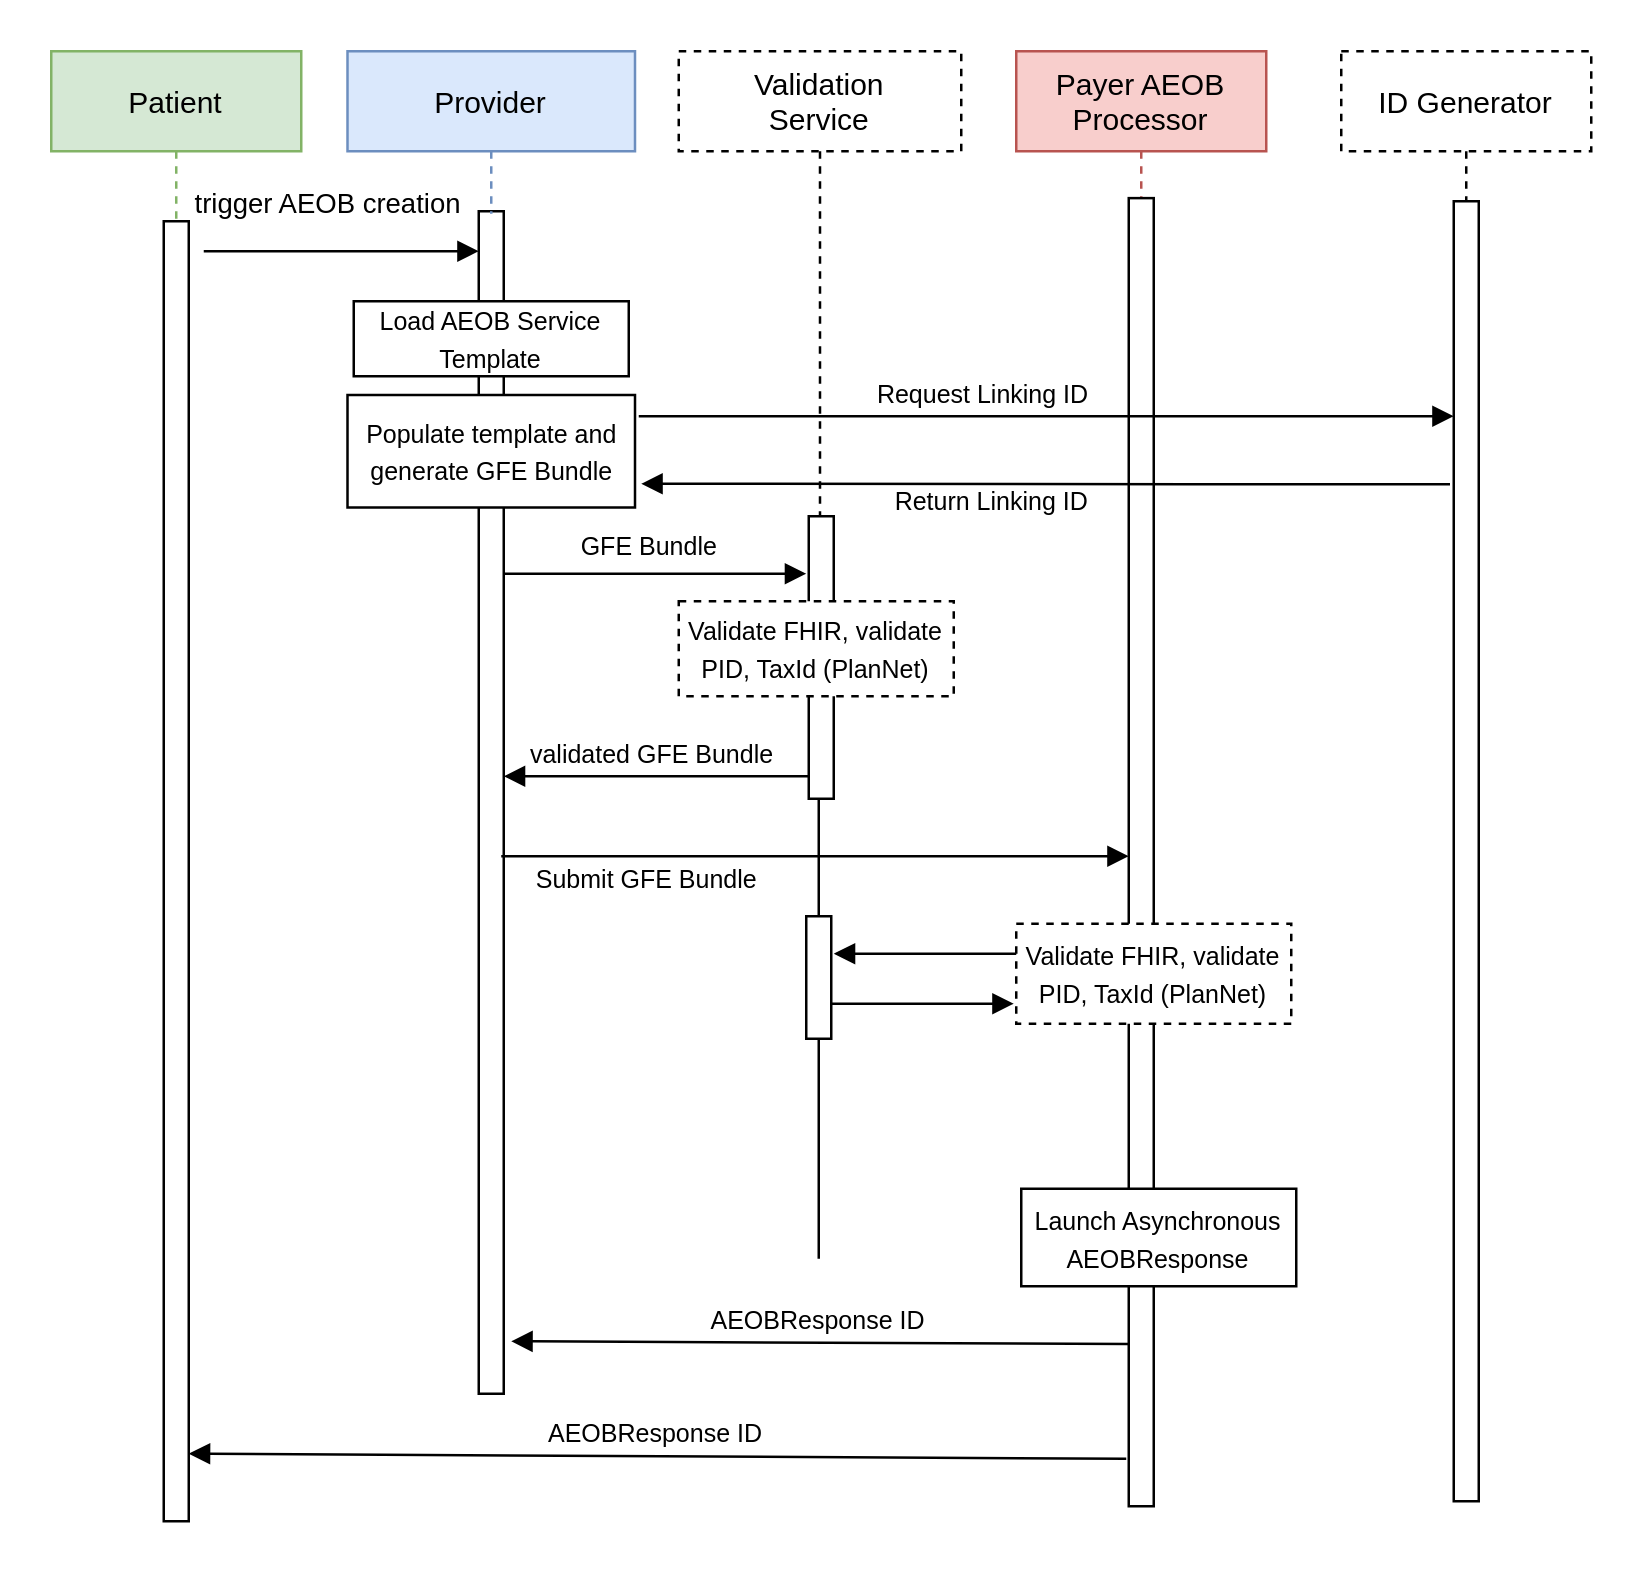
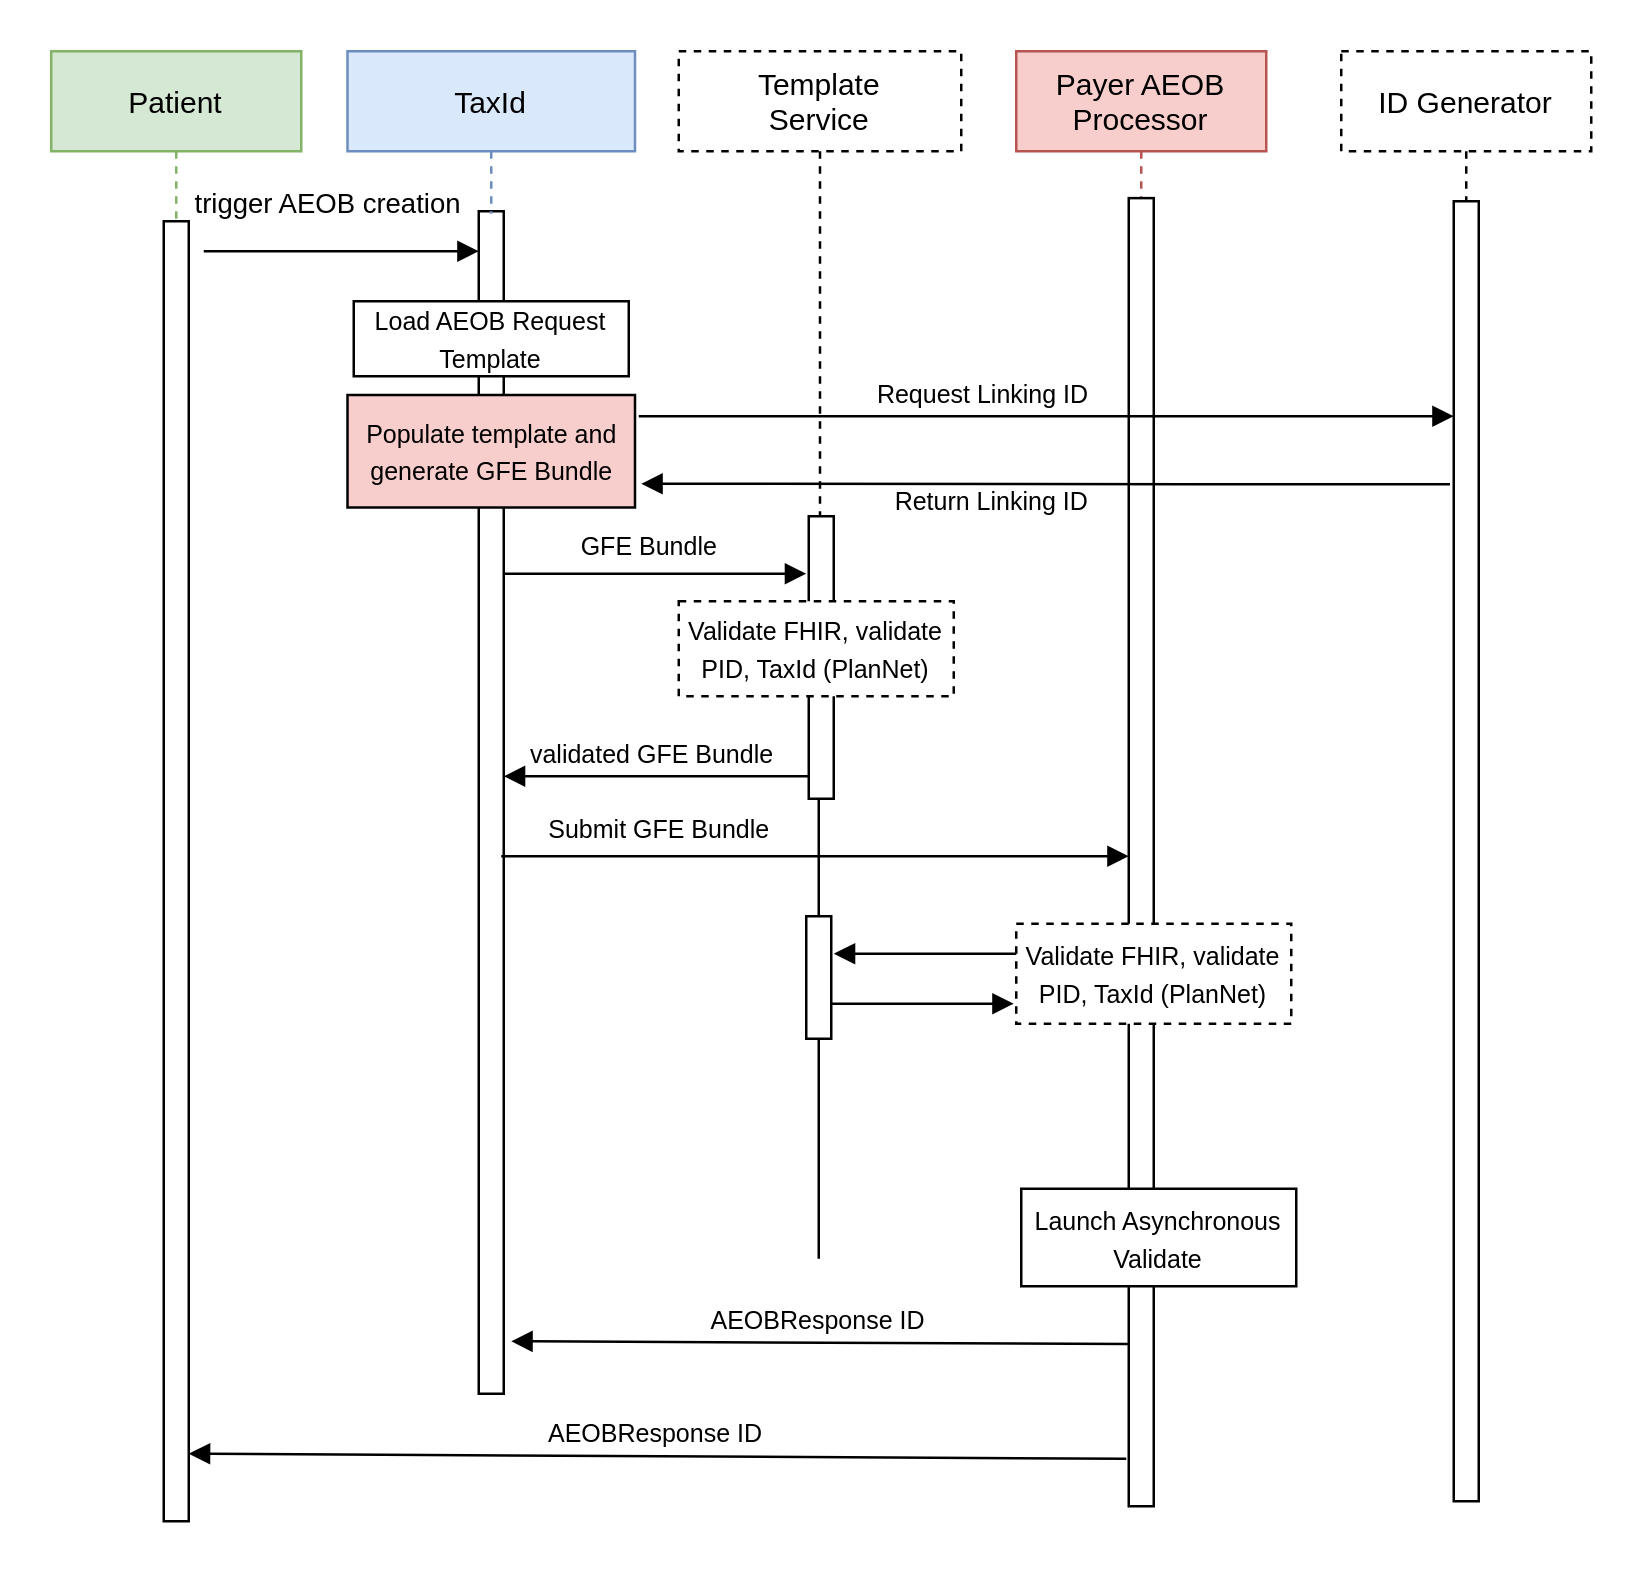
node "Validation Service": label "Validation Service" -> "Template Service"
node "Provider": label "Provider" -> "TaxId"
node "Load AEOB Service Template": label "Load AEOB Service Template" -> "Load AEOB Request Template"
node "Populate template and generate GFE Bundle": fillcolor #ffffff -> #f8cecc
node "Submit GFE Bundle": moved (646, 879) -> (659, 829)
node "Launch Asynchronous AEOBResponse": label "Launch Asynchronous AEOBResponse" -> "Launch Asynchronous Validate"
